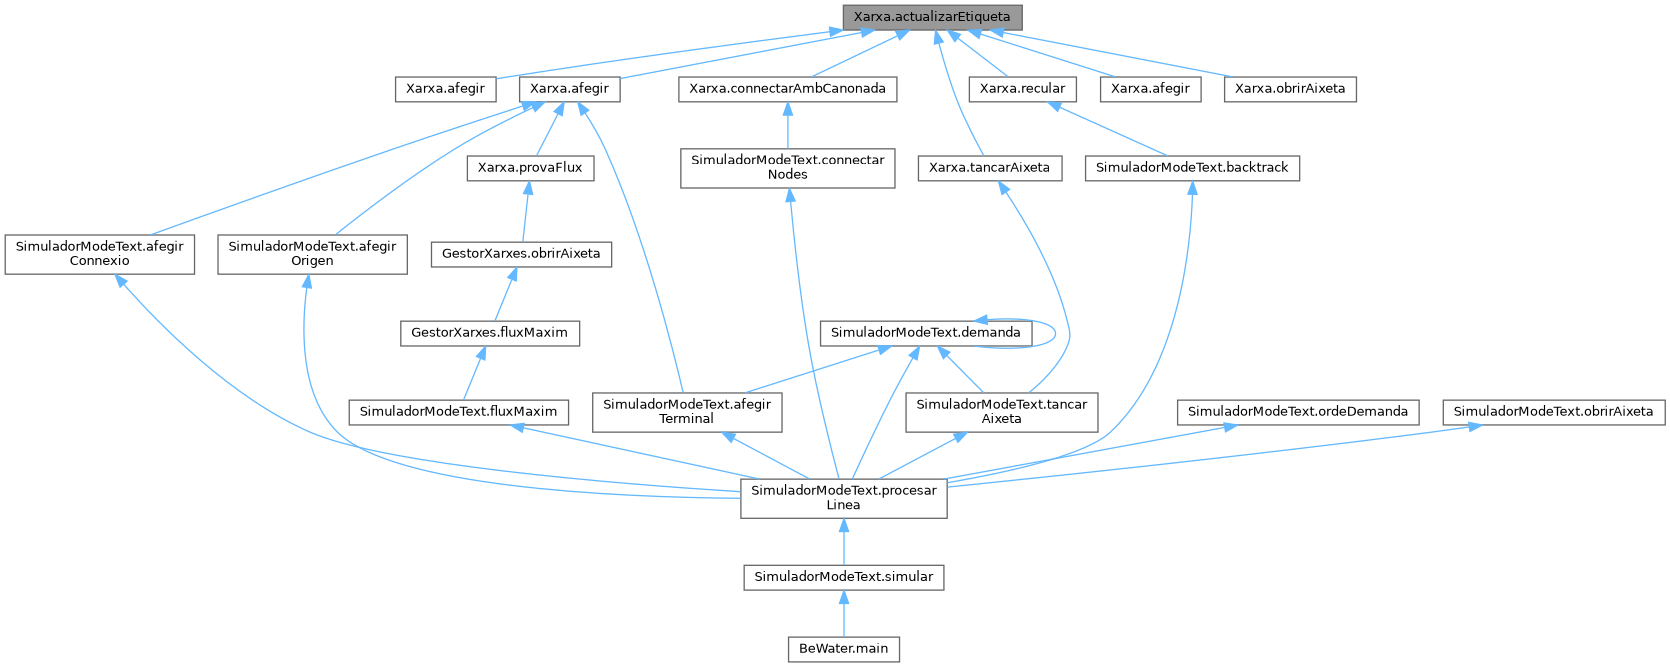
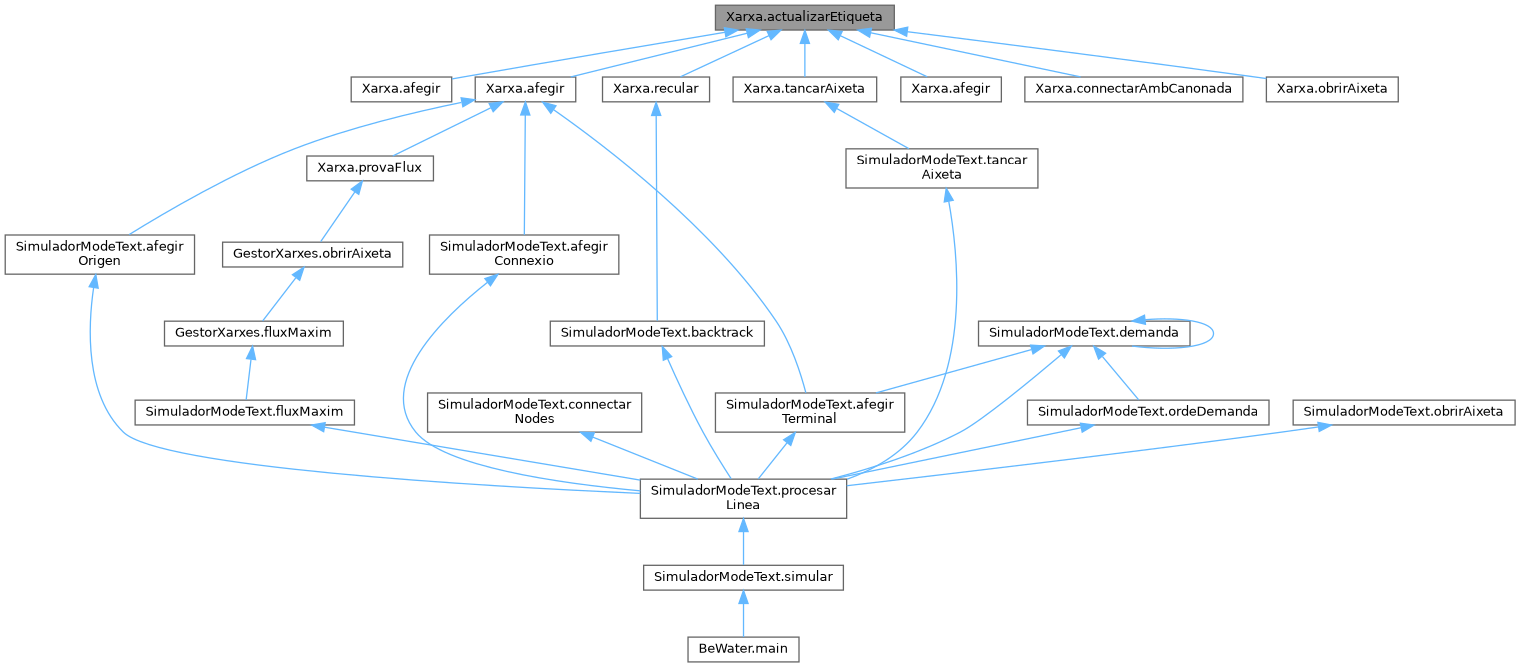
edge "SimuladorModeText.connectar Nodes" -> "Xarxa.connectarAmbCanonada": removed
edge "SimuladorModeText.tancar Aixeta" -> "SimuladorModeText.demanda": now "SimuladorModeText.ordeDemanda" -> "SimuladorModeText.demanda"
